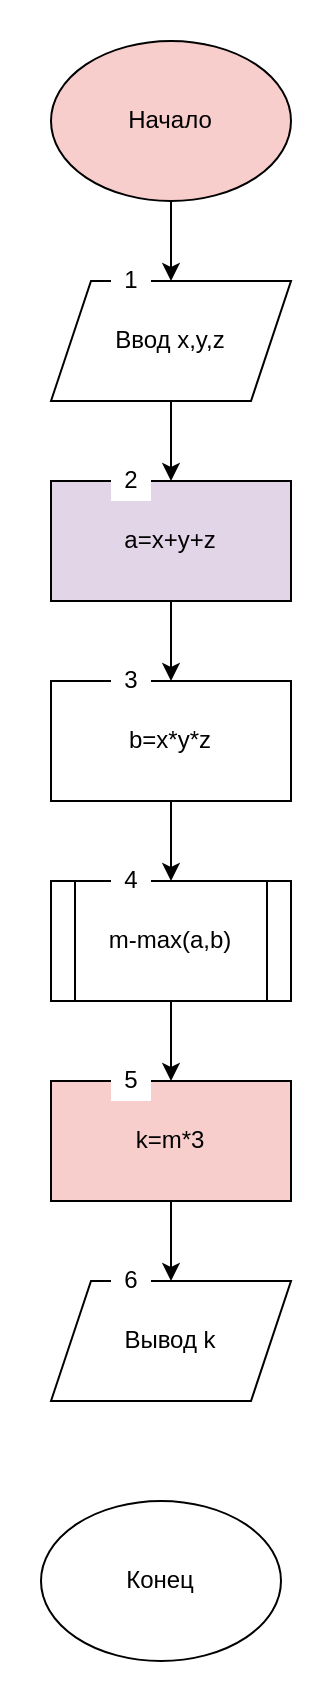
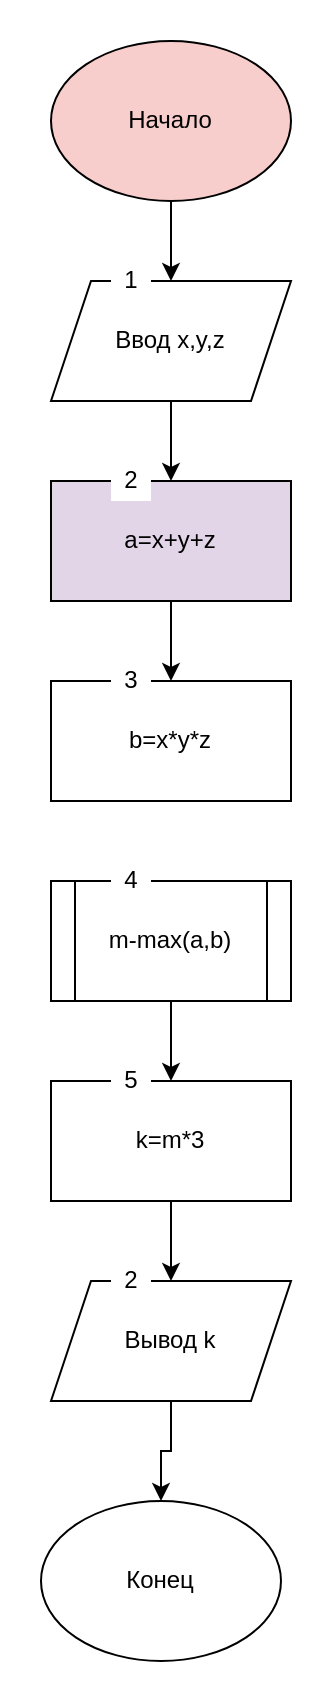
edge "b=x*y*z" -> "m-max(a,b)": removed
node "k=m*3": fillcolor #f8cecc -> #ffffff
node "6": label "6" -> "2"
edge "Вывод k" -> "Конец": added
